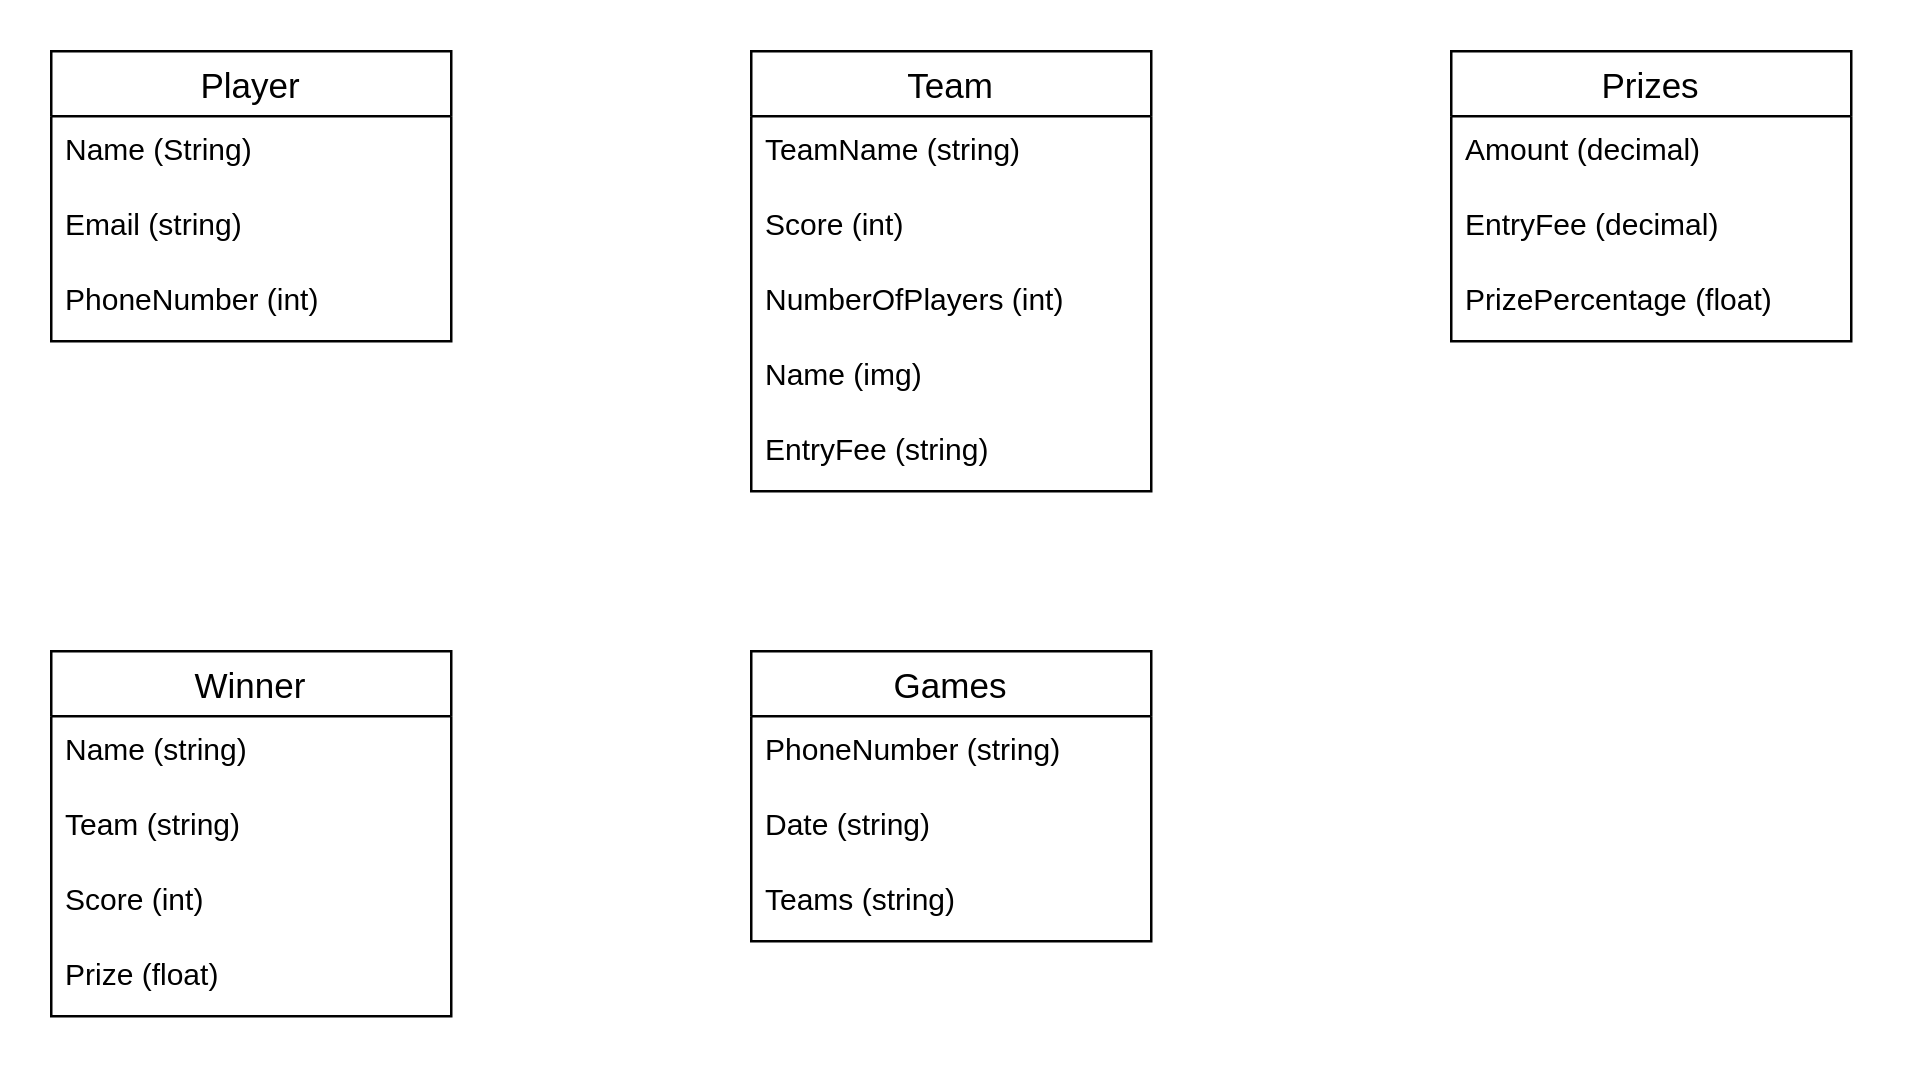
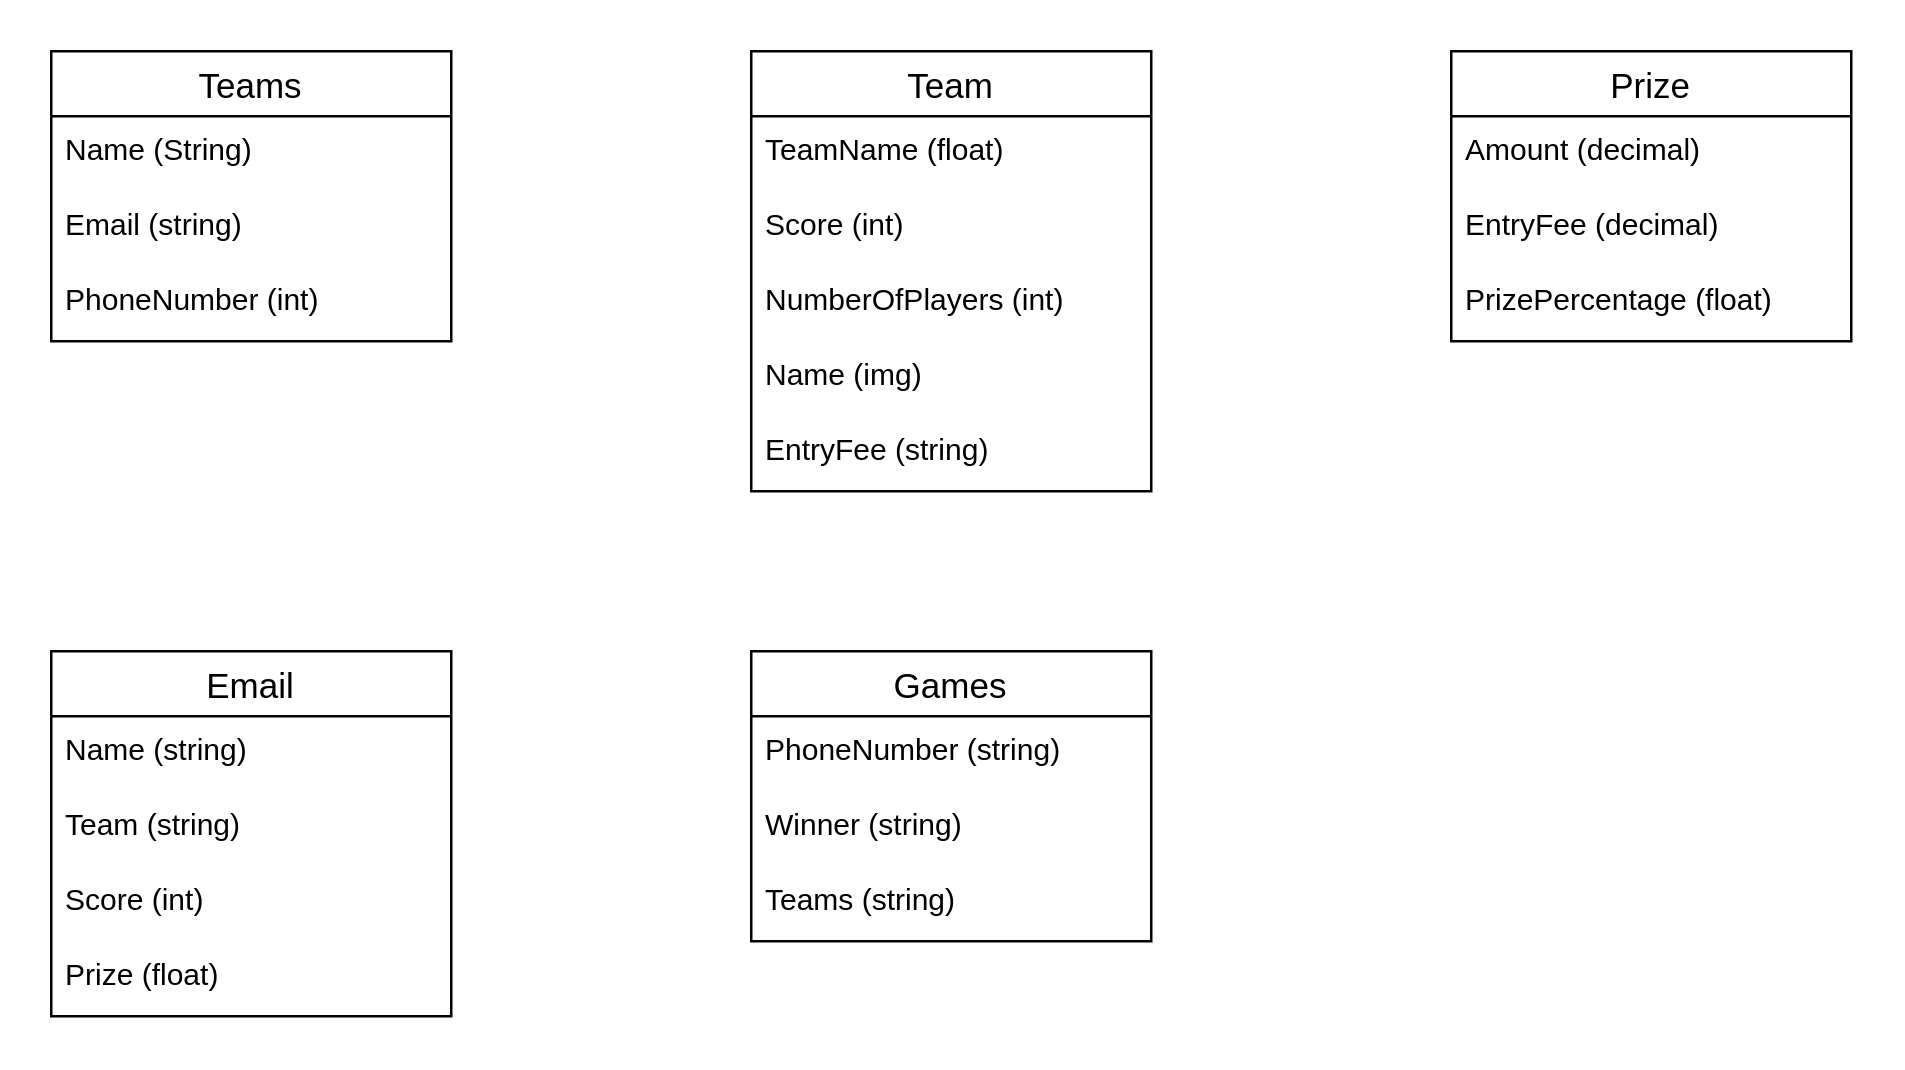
node "Player": label "Player" -> "Teams"
node "Prizes": label "Prizes" -> "Prize"
node "TeamName (string)": label "TeamName (string)" -> "TeamName (float)"
node "Winner": label "Winner" -> "Email"
node "Date (string)": label "Date (string)" -> "Winner (string)"
